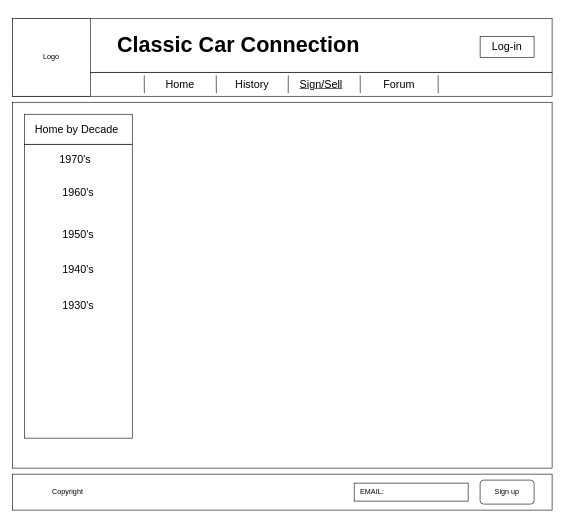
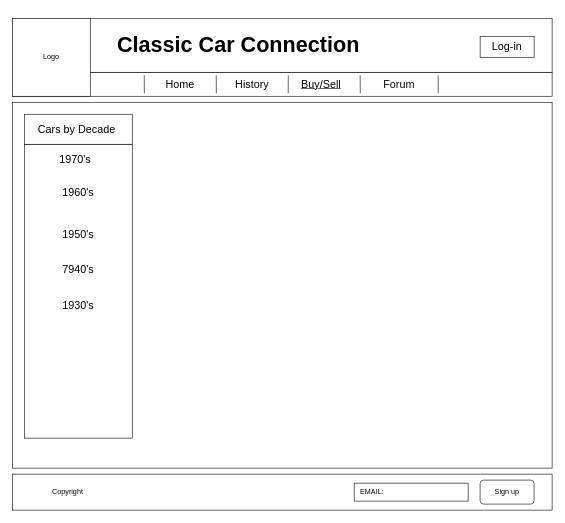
node "Sign/Sell": label "Sign/Sell" -> "Buy/Sell"
node "Home by Decade": label "Home by Decade" -> "Cars by Decade"
node "1940's": label "1940's" -> "7940's"
